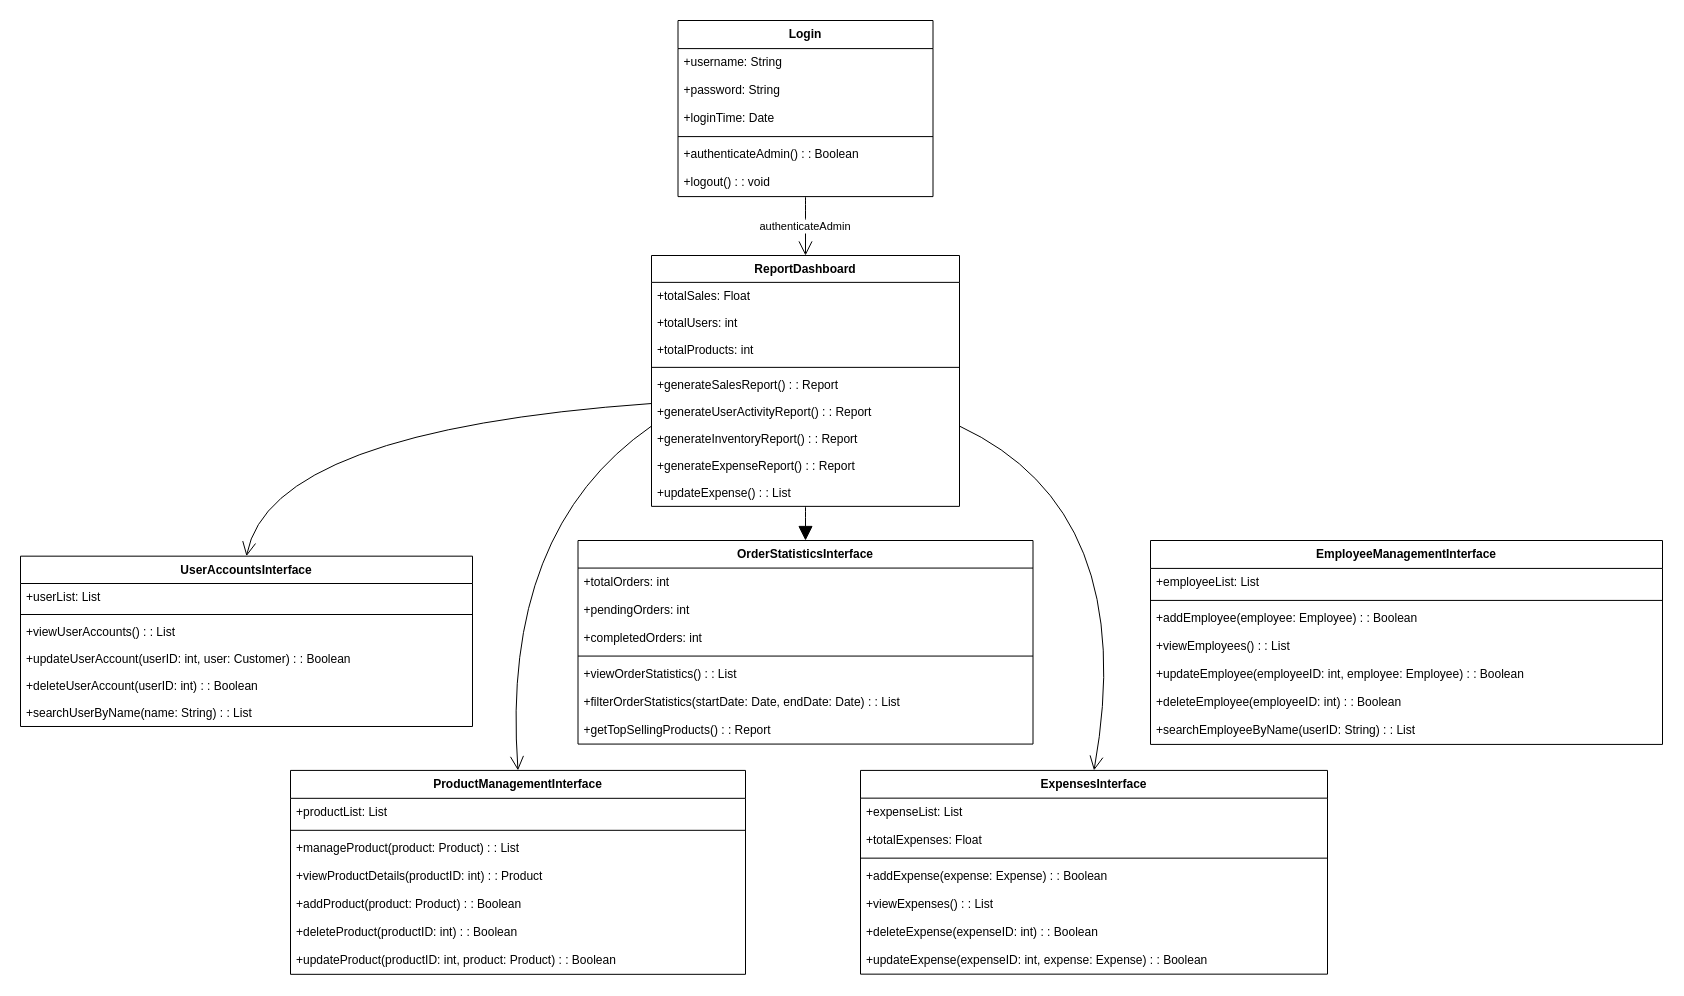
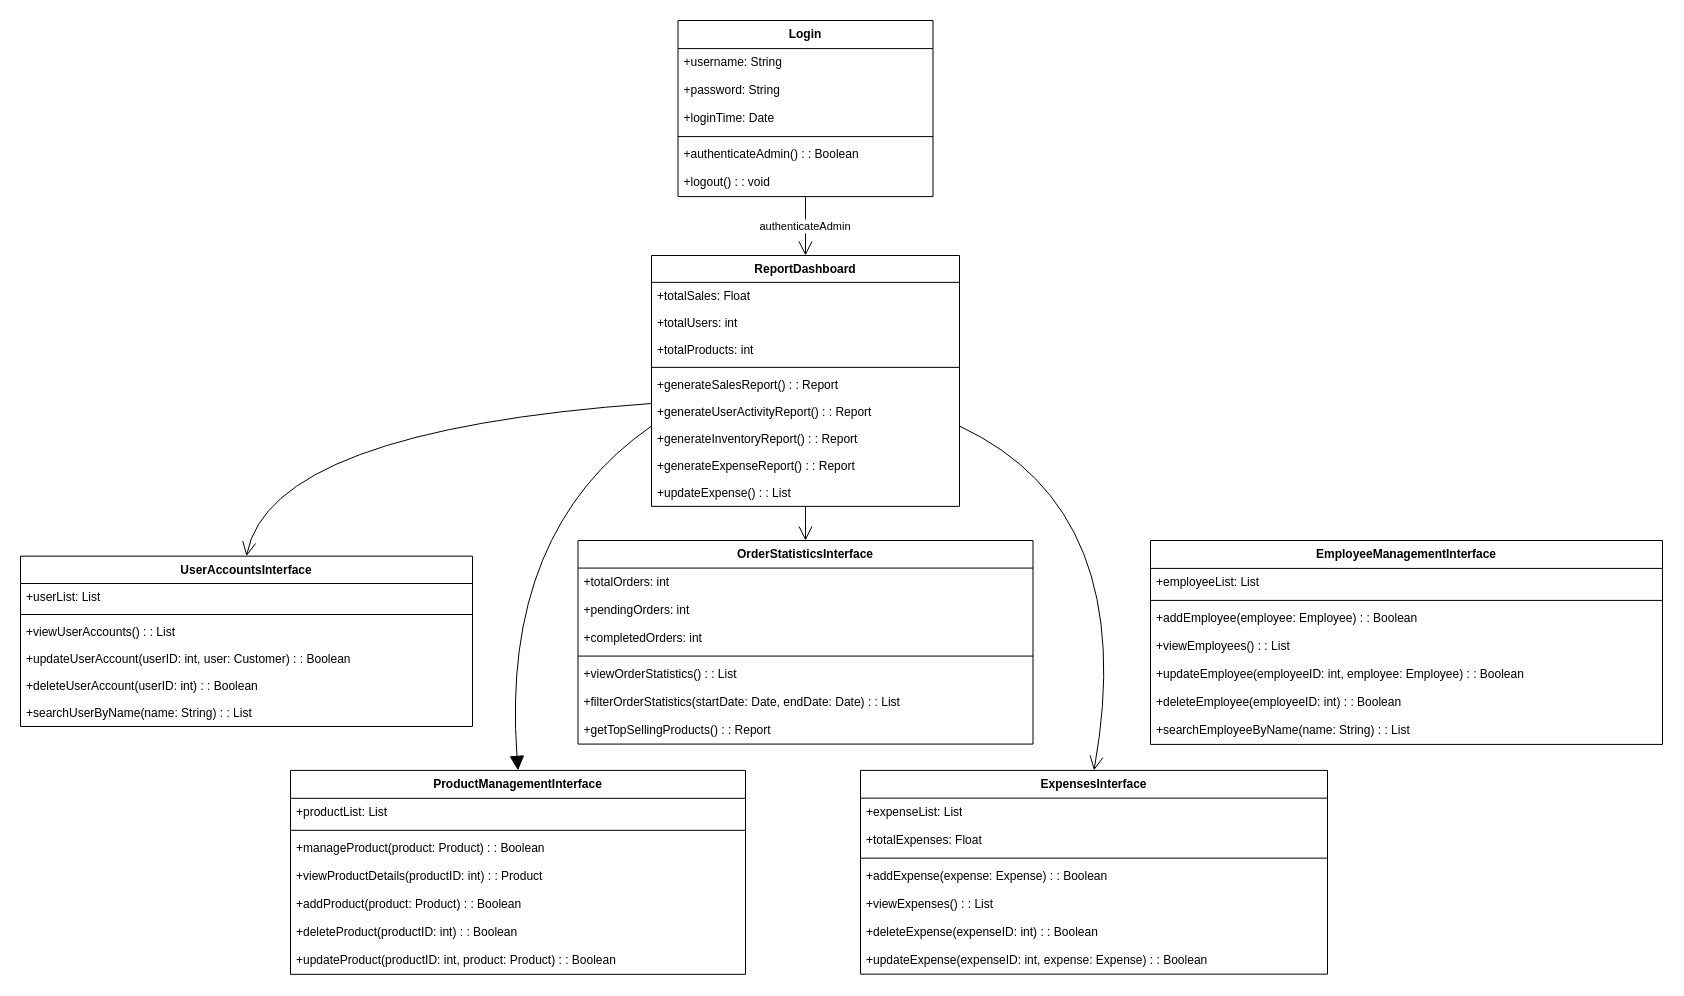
edge "ReportDashboard" -> "OrderStatisticsInterface": arrowhead block -> open
node "+searchEmployeeByName(userID: String) : : List": label "+searchEmployeeByName(userID: String) : : List" -> "+searchEmployeeByName(name: String) : : List"
edge "ReportDashboard" -> "ProductManagementInterface": arrowhead open -> block
node "+manageProduct(product: Product) : : List": label "+manageProduct(product: Product) : : List" -> "+manageProduct(product: Product) : : Boolean"
